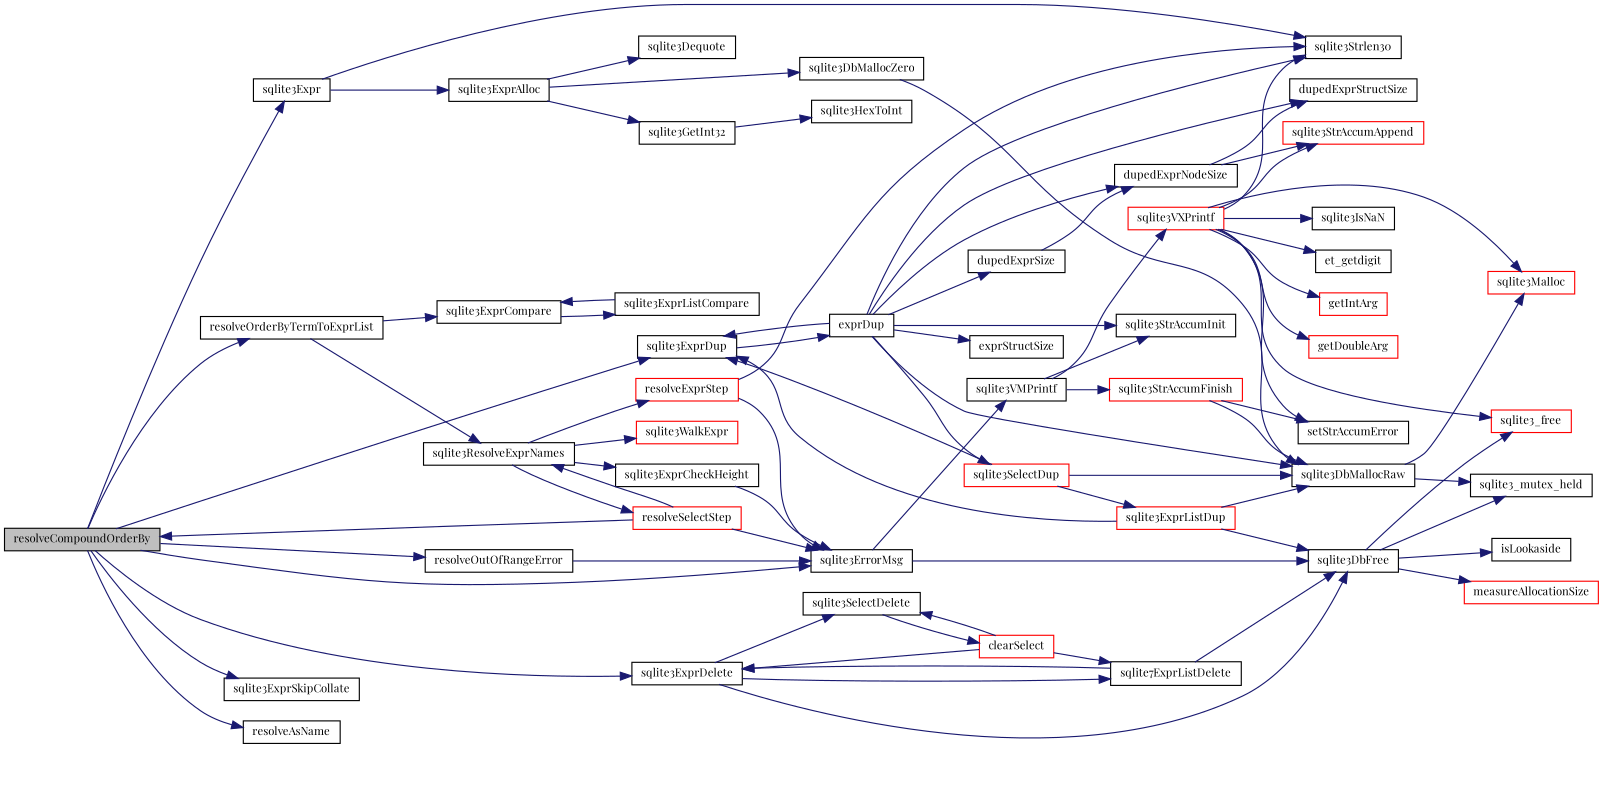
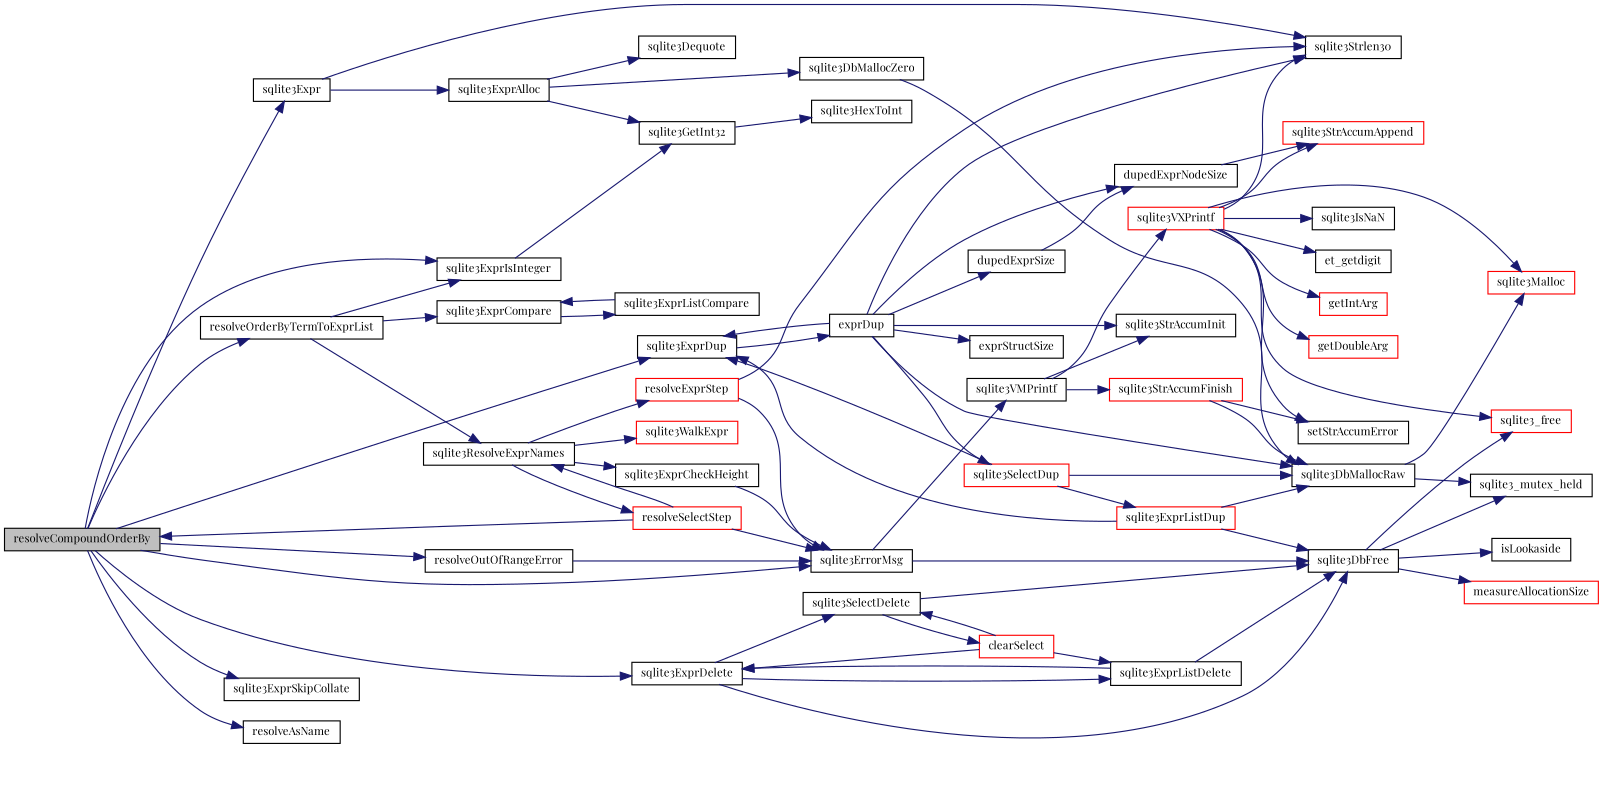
node "dupedExprStructSize": removed
node "sqlite3ExprIsInteger": added
edge "sqlite3SelectDelete" -> "sqlite3DbFree": added
node "sqlite7ExprListDelete": label "sqlite7ExprListDelete" -> "sqlite3ExprListDelete"
